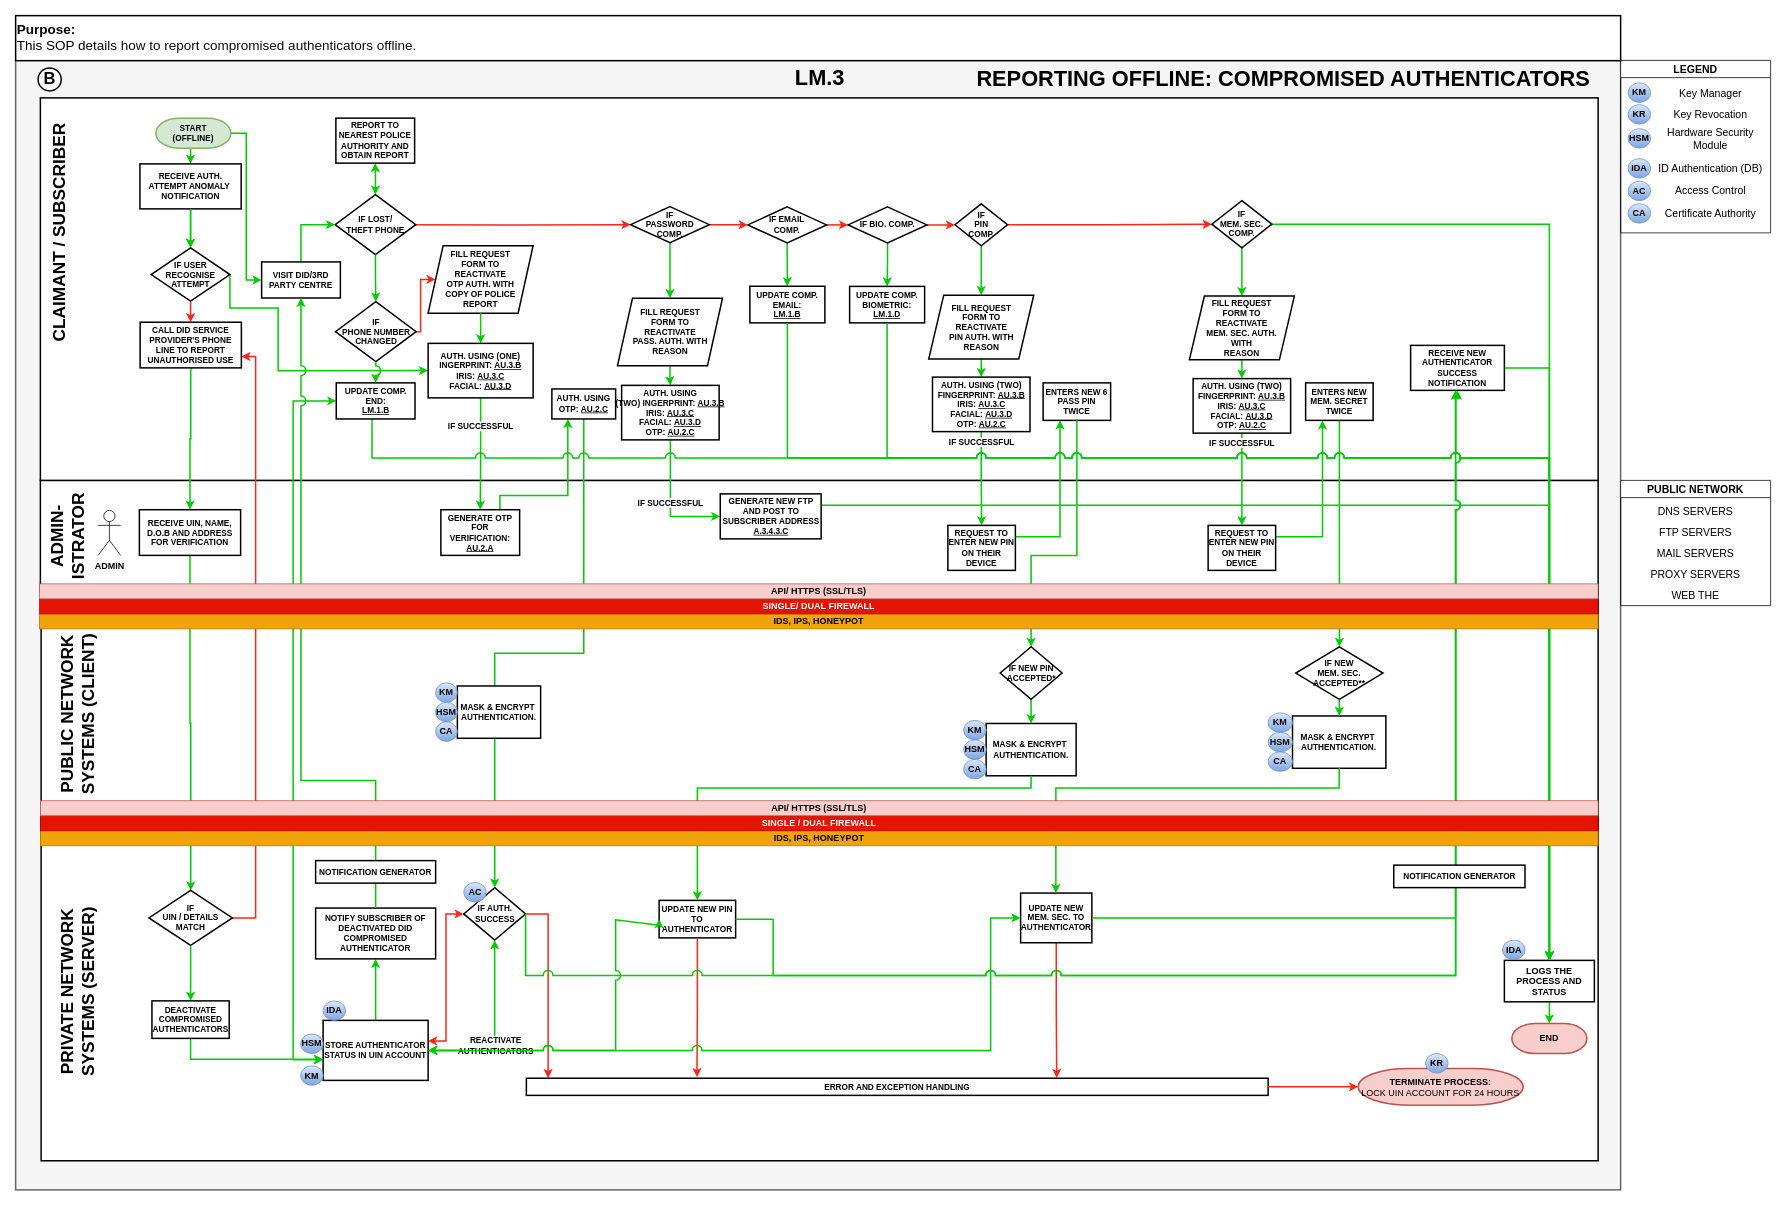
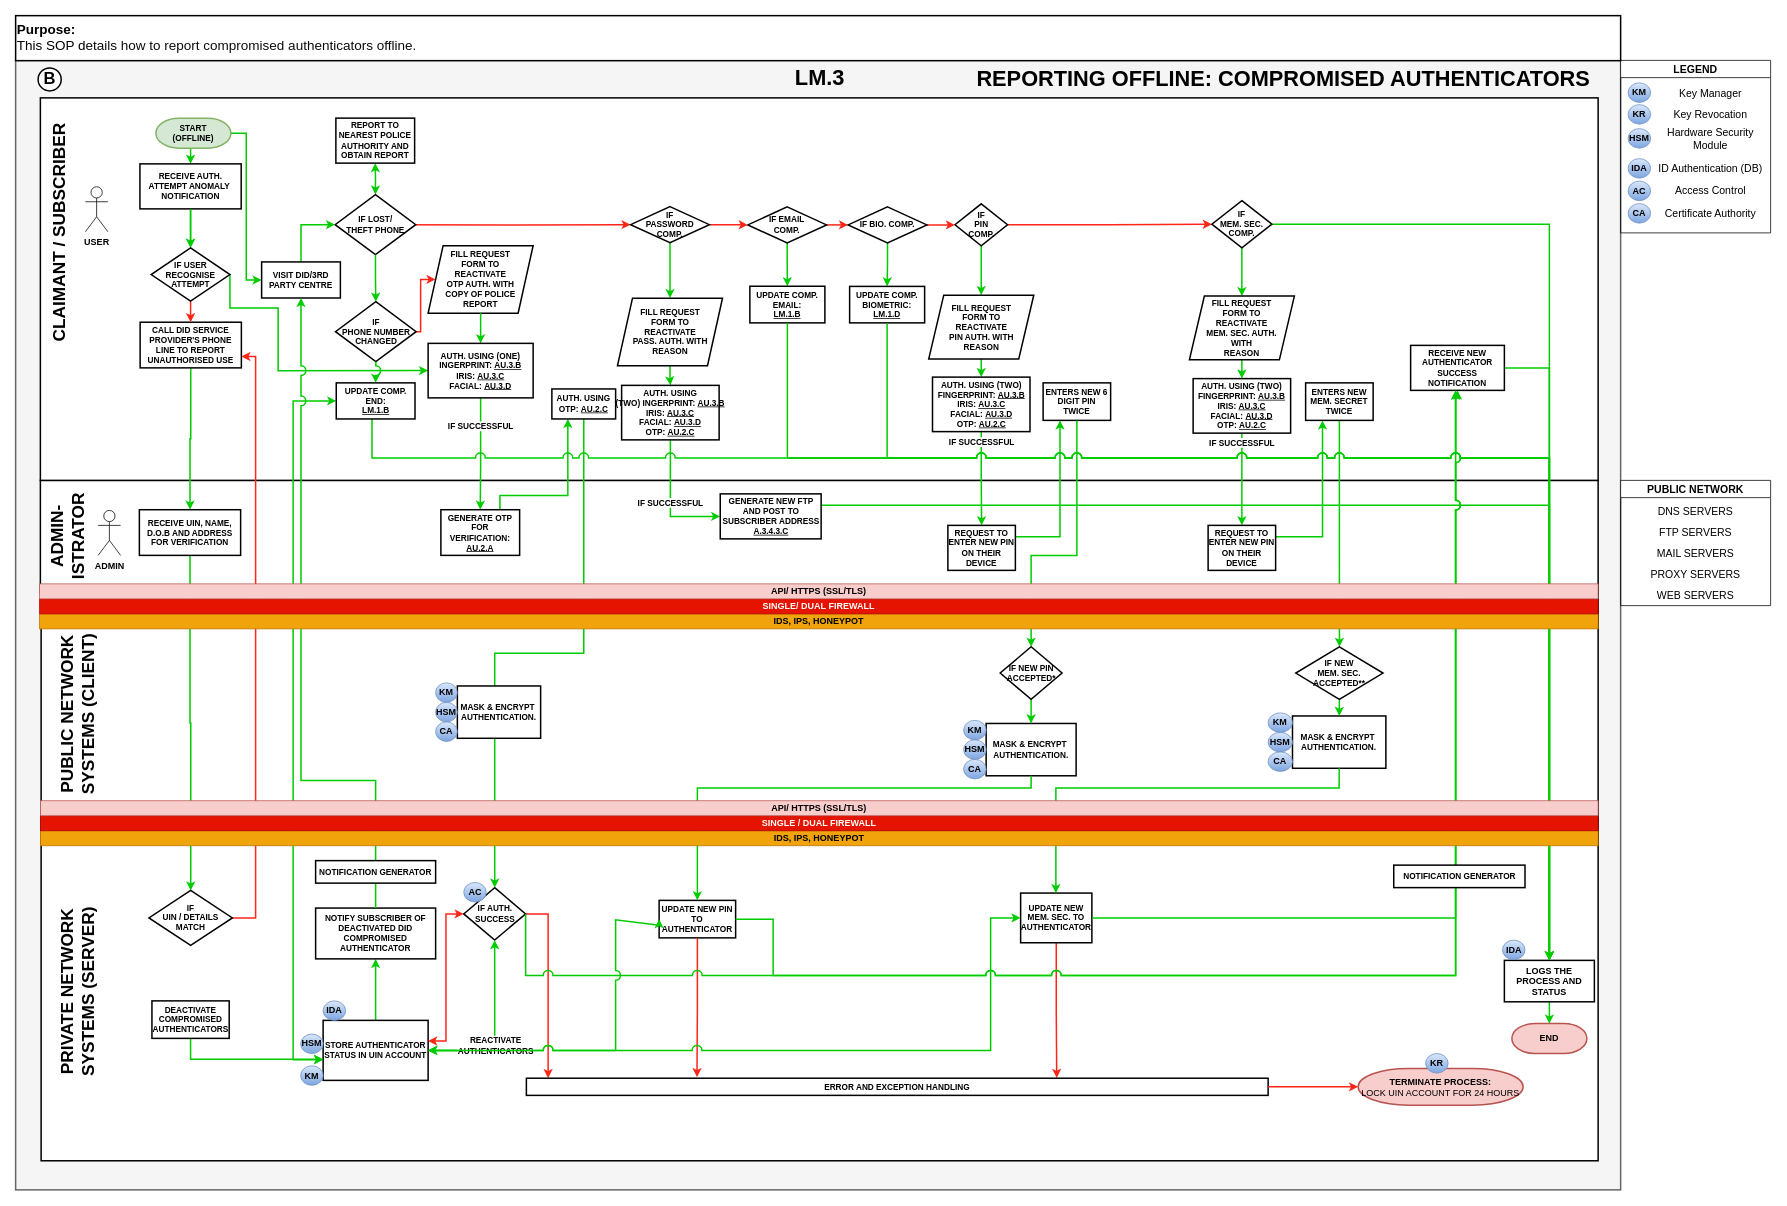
node "USER": added
node "ENTERS NEW 6 PASS PIN TWICE": label "ENTERS NEW 6 PASS PIN TWICE" -> "ENTERS NEW 6 DIGIT PIN TWICE"
node "WEB THE": label "WEB THE" -> "WEB SERVERS"
edge "IF UIN / DETAILS MATCH" -> "DEACTIVATE COMPROMISED AUTHENTICATORS": removed
